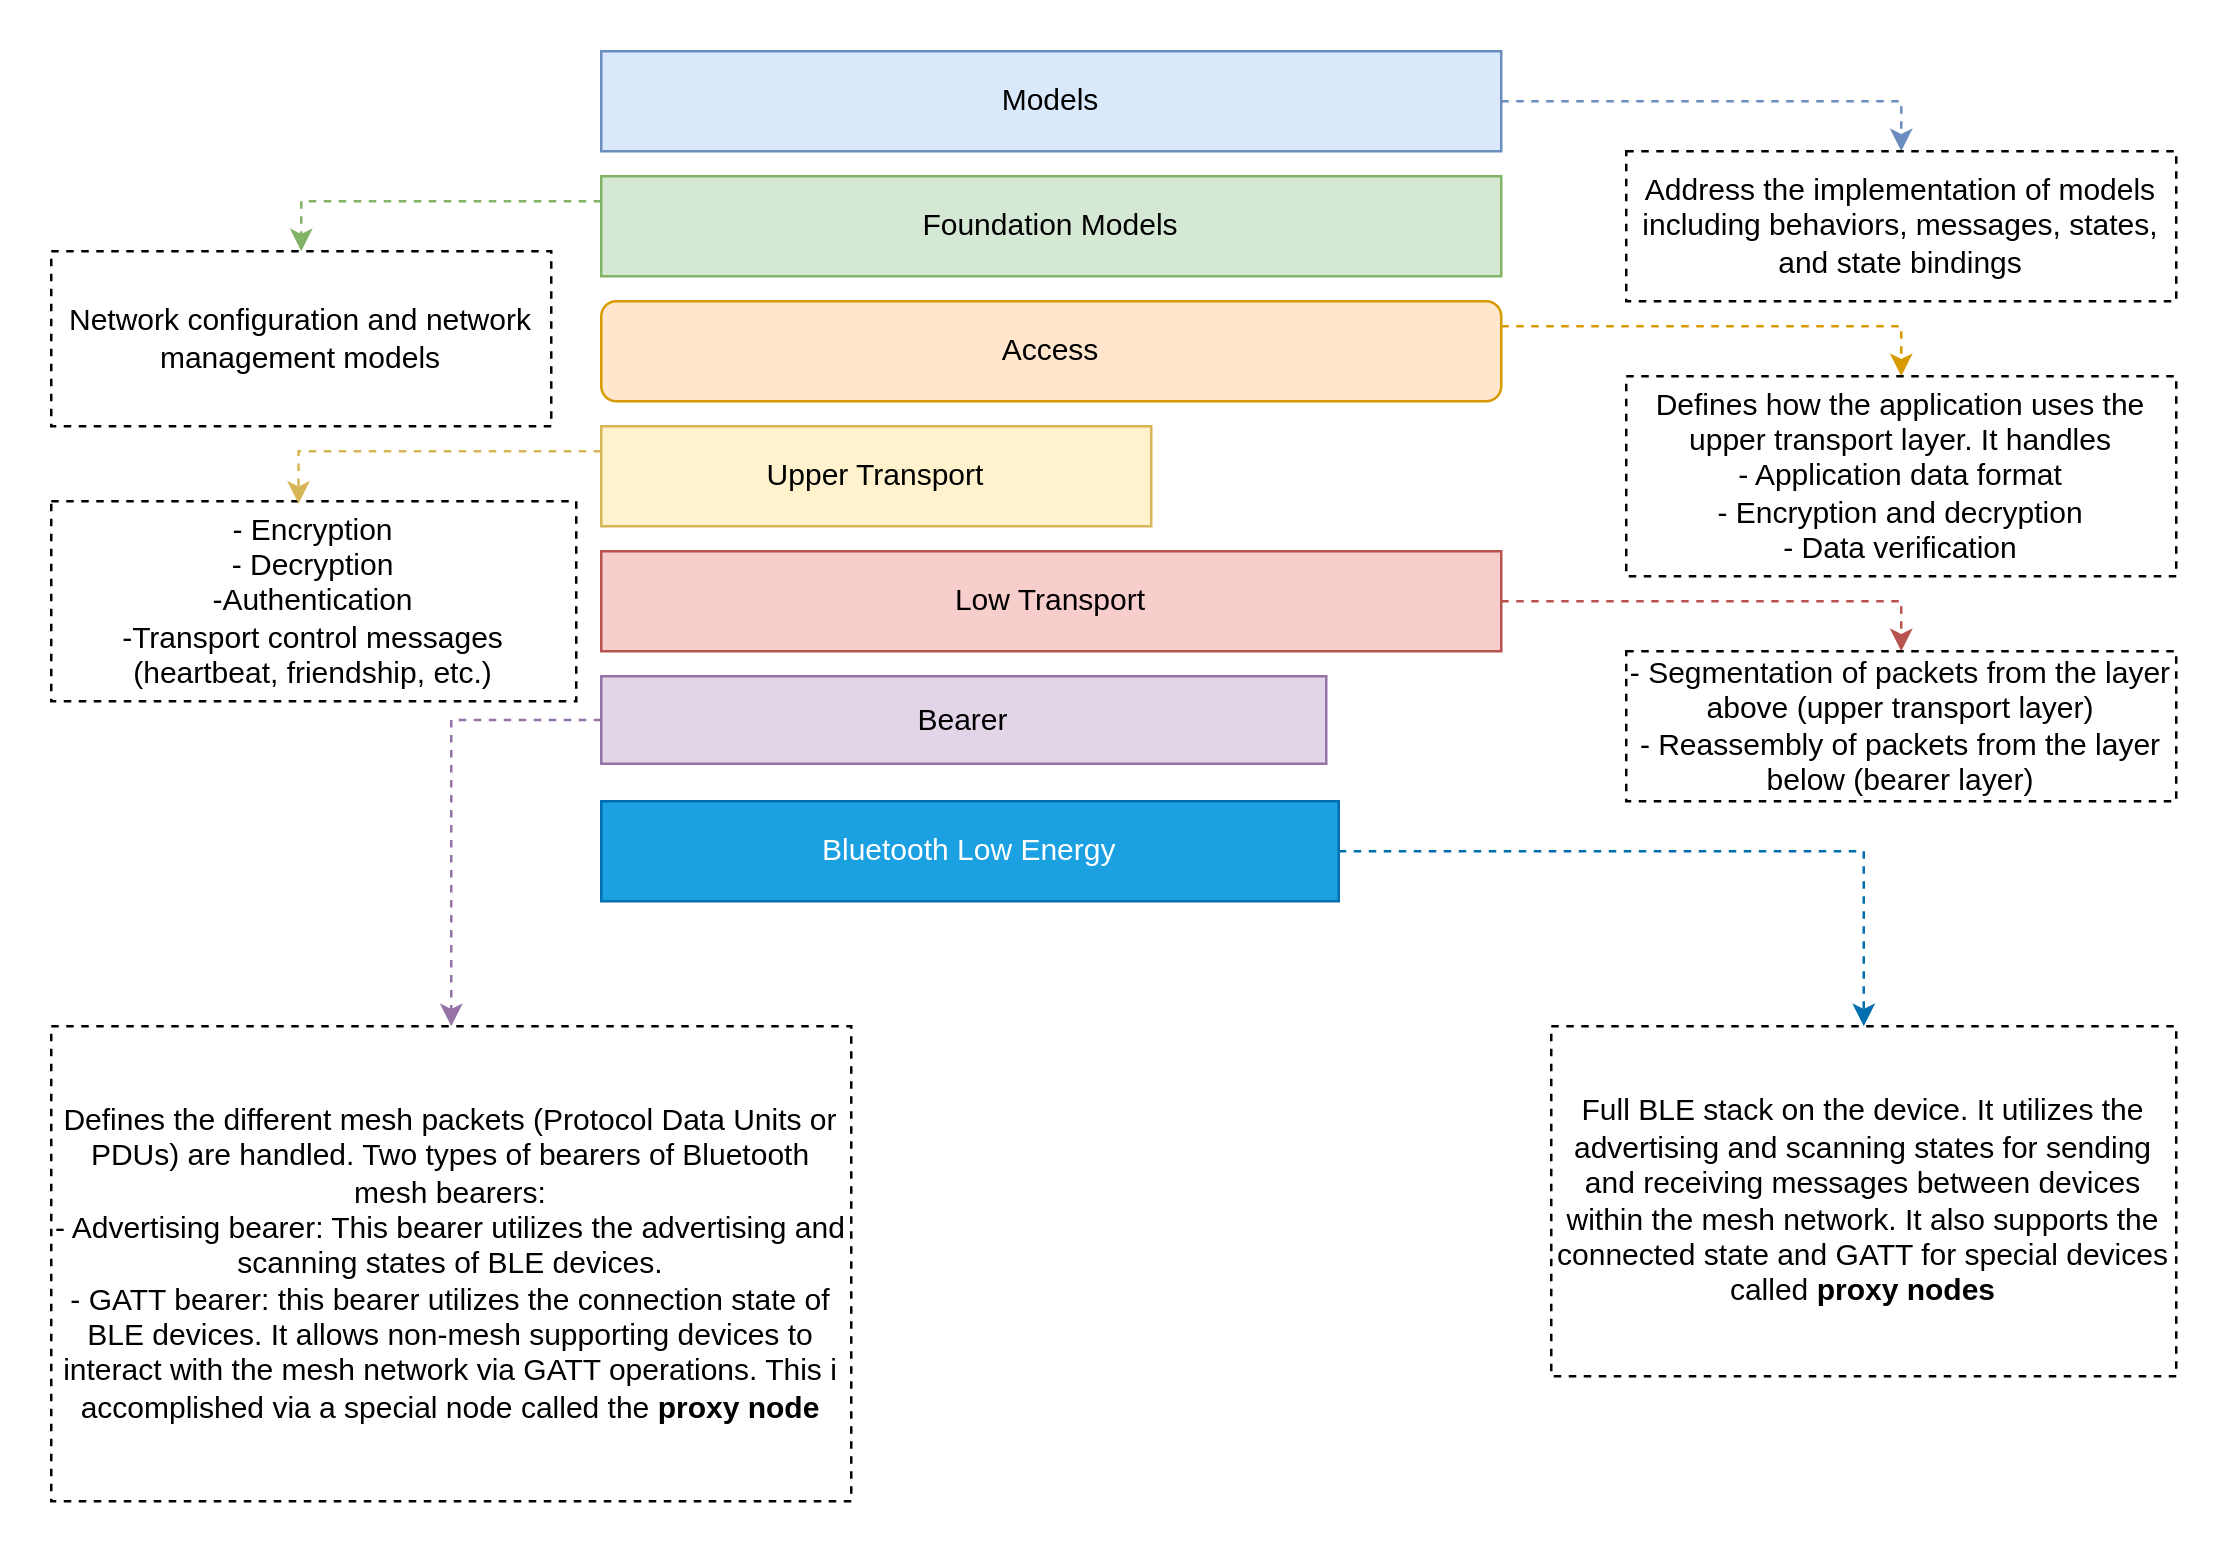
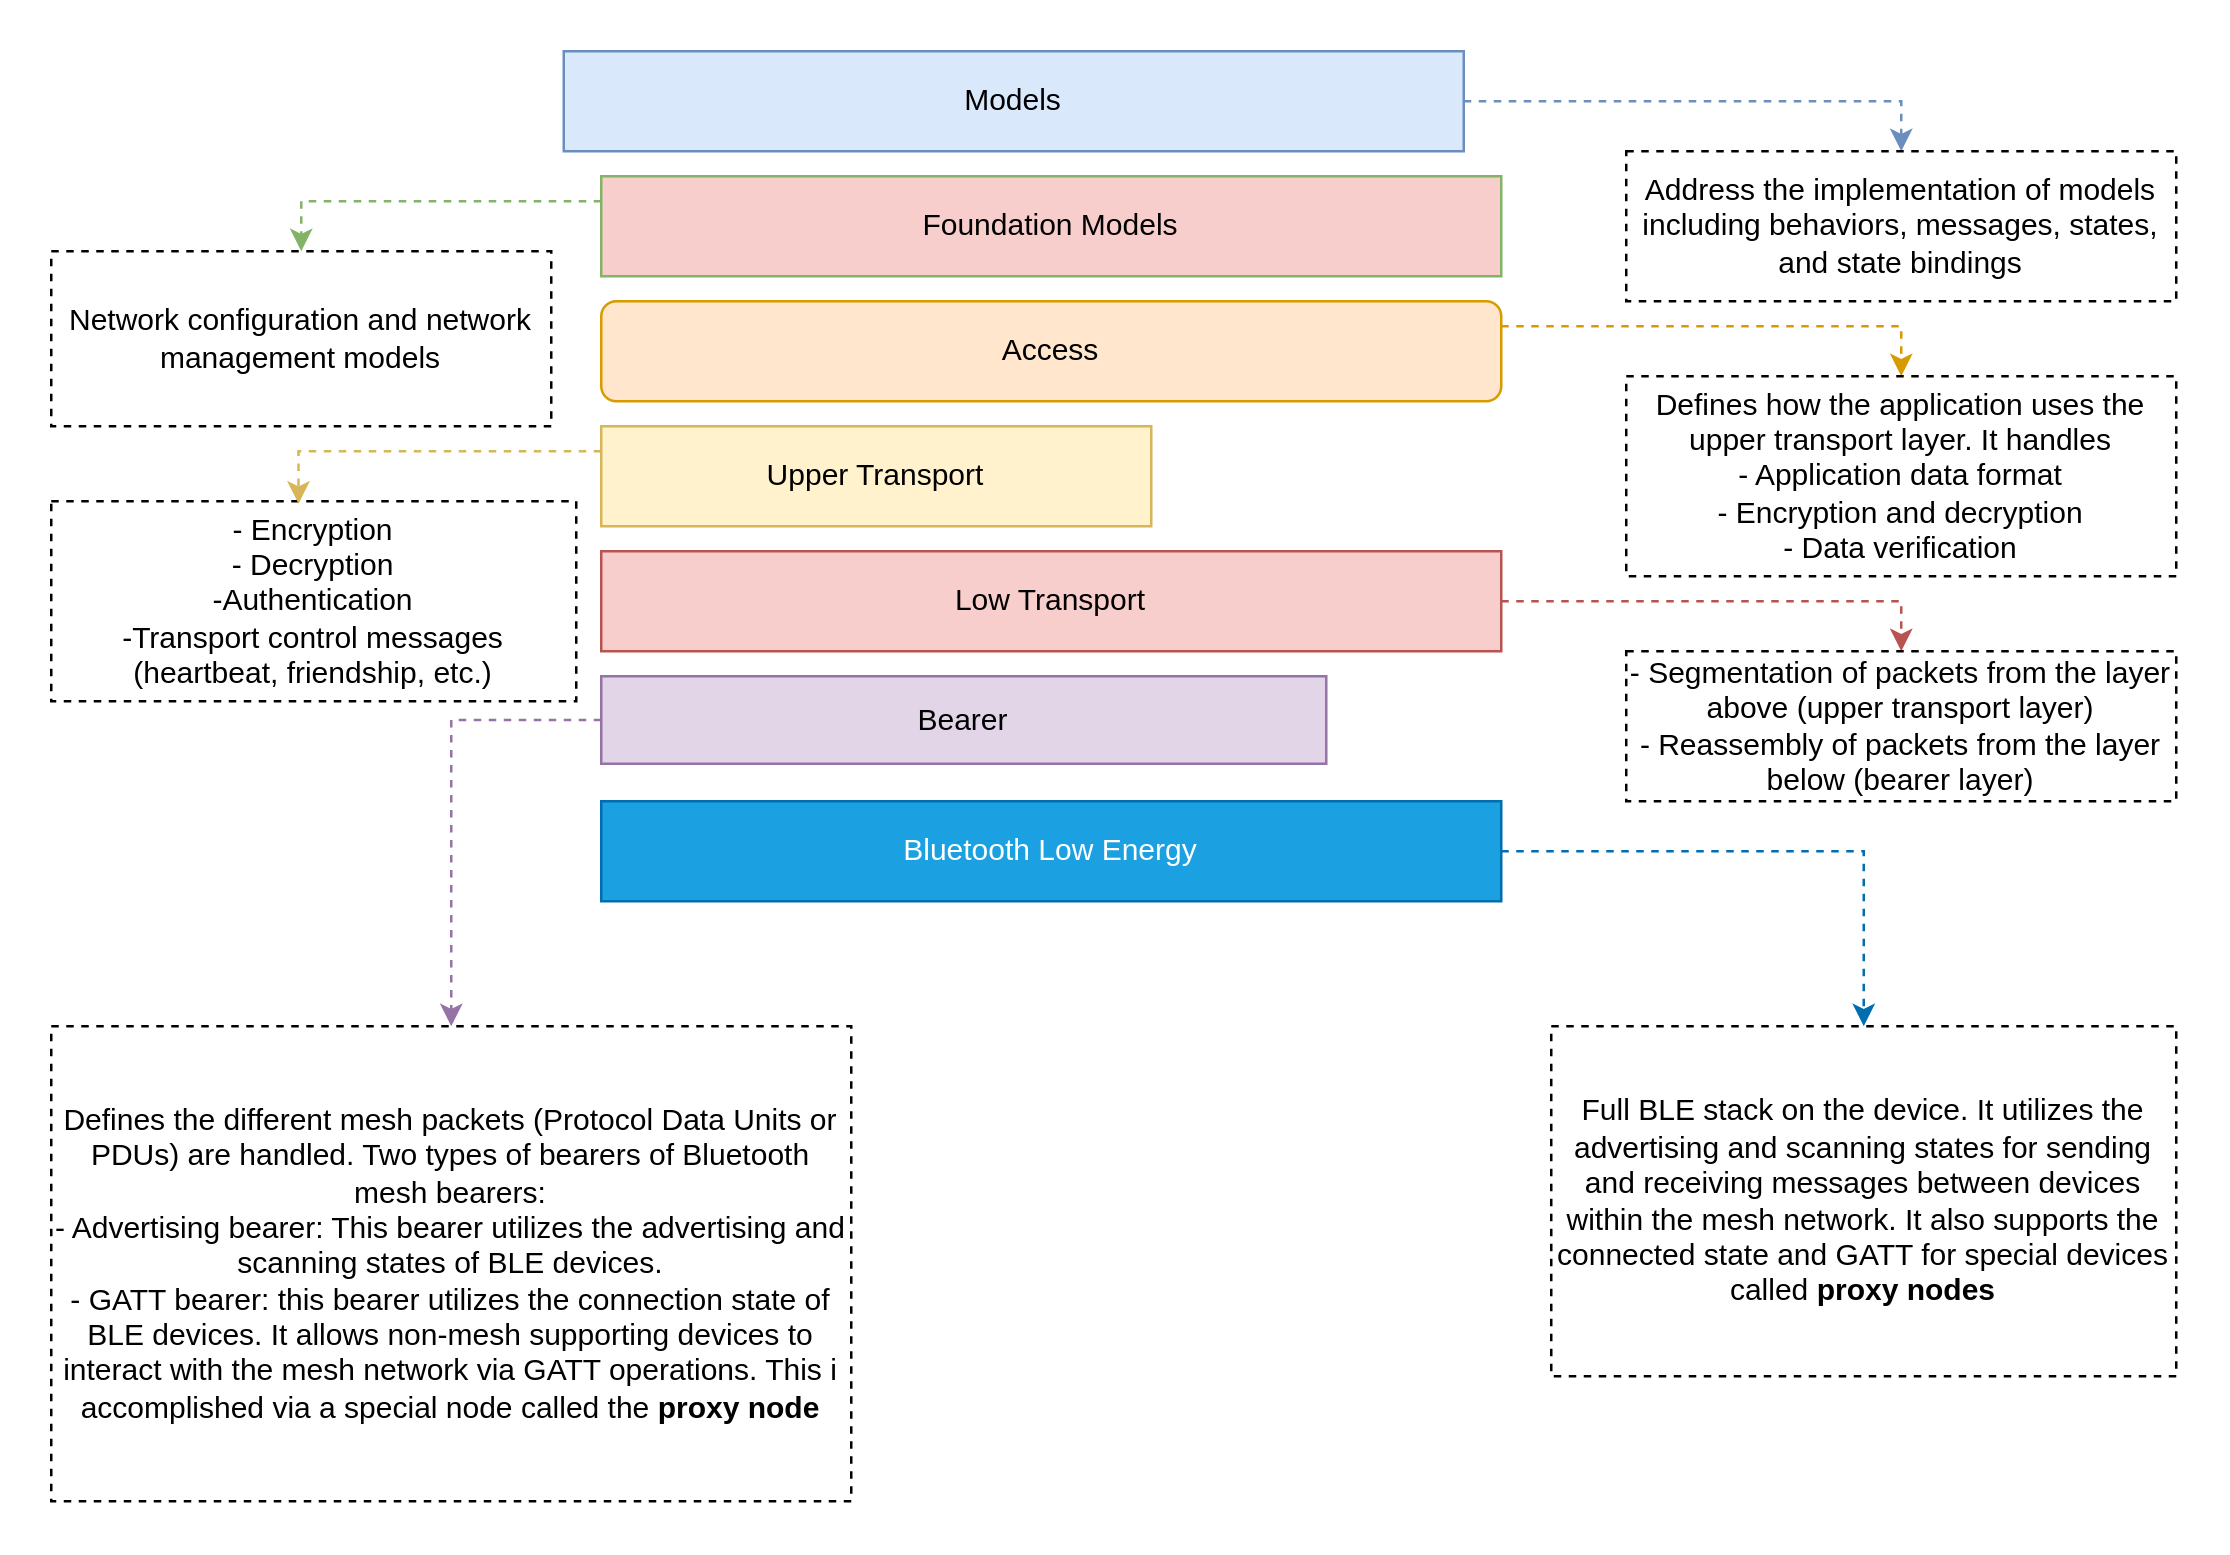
node "Models": moved (1051, 101) -> (1014, 101)
node "Foundation Models": fillcolor #d5e8d4 -> #f8cecc
node "Bluetooth Low Energy": size 738x100 -> 900x100
